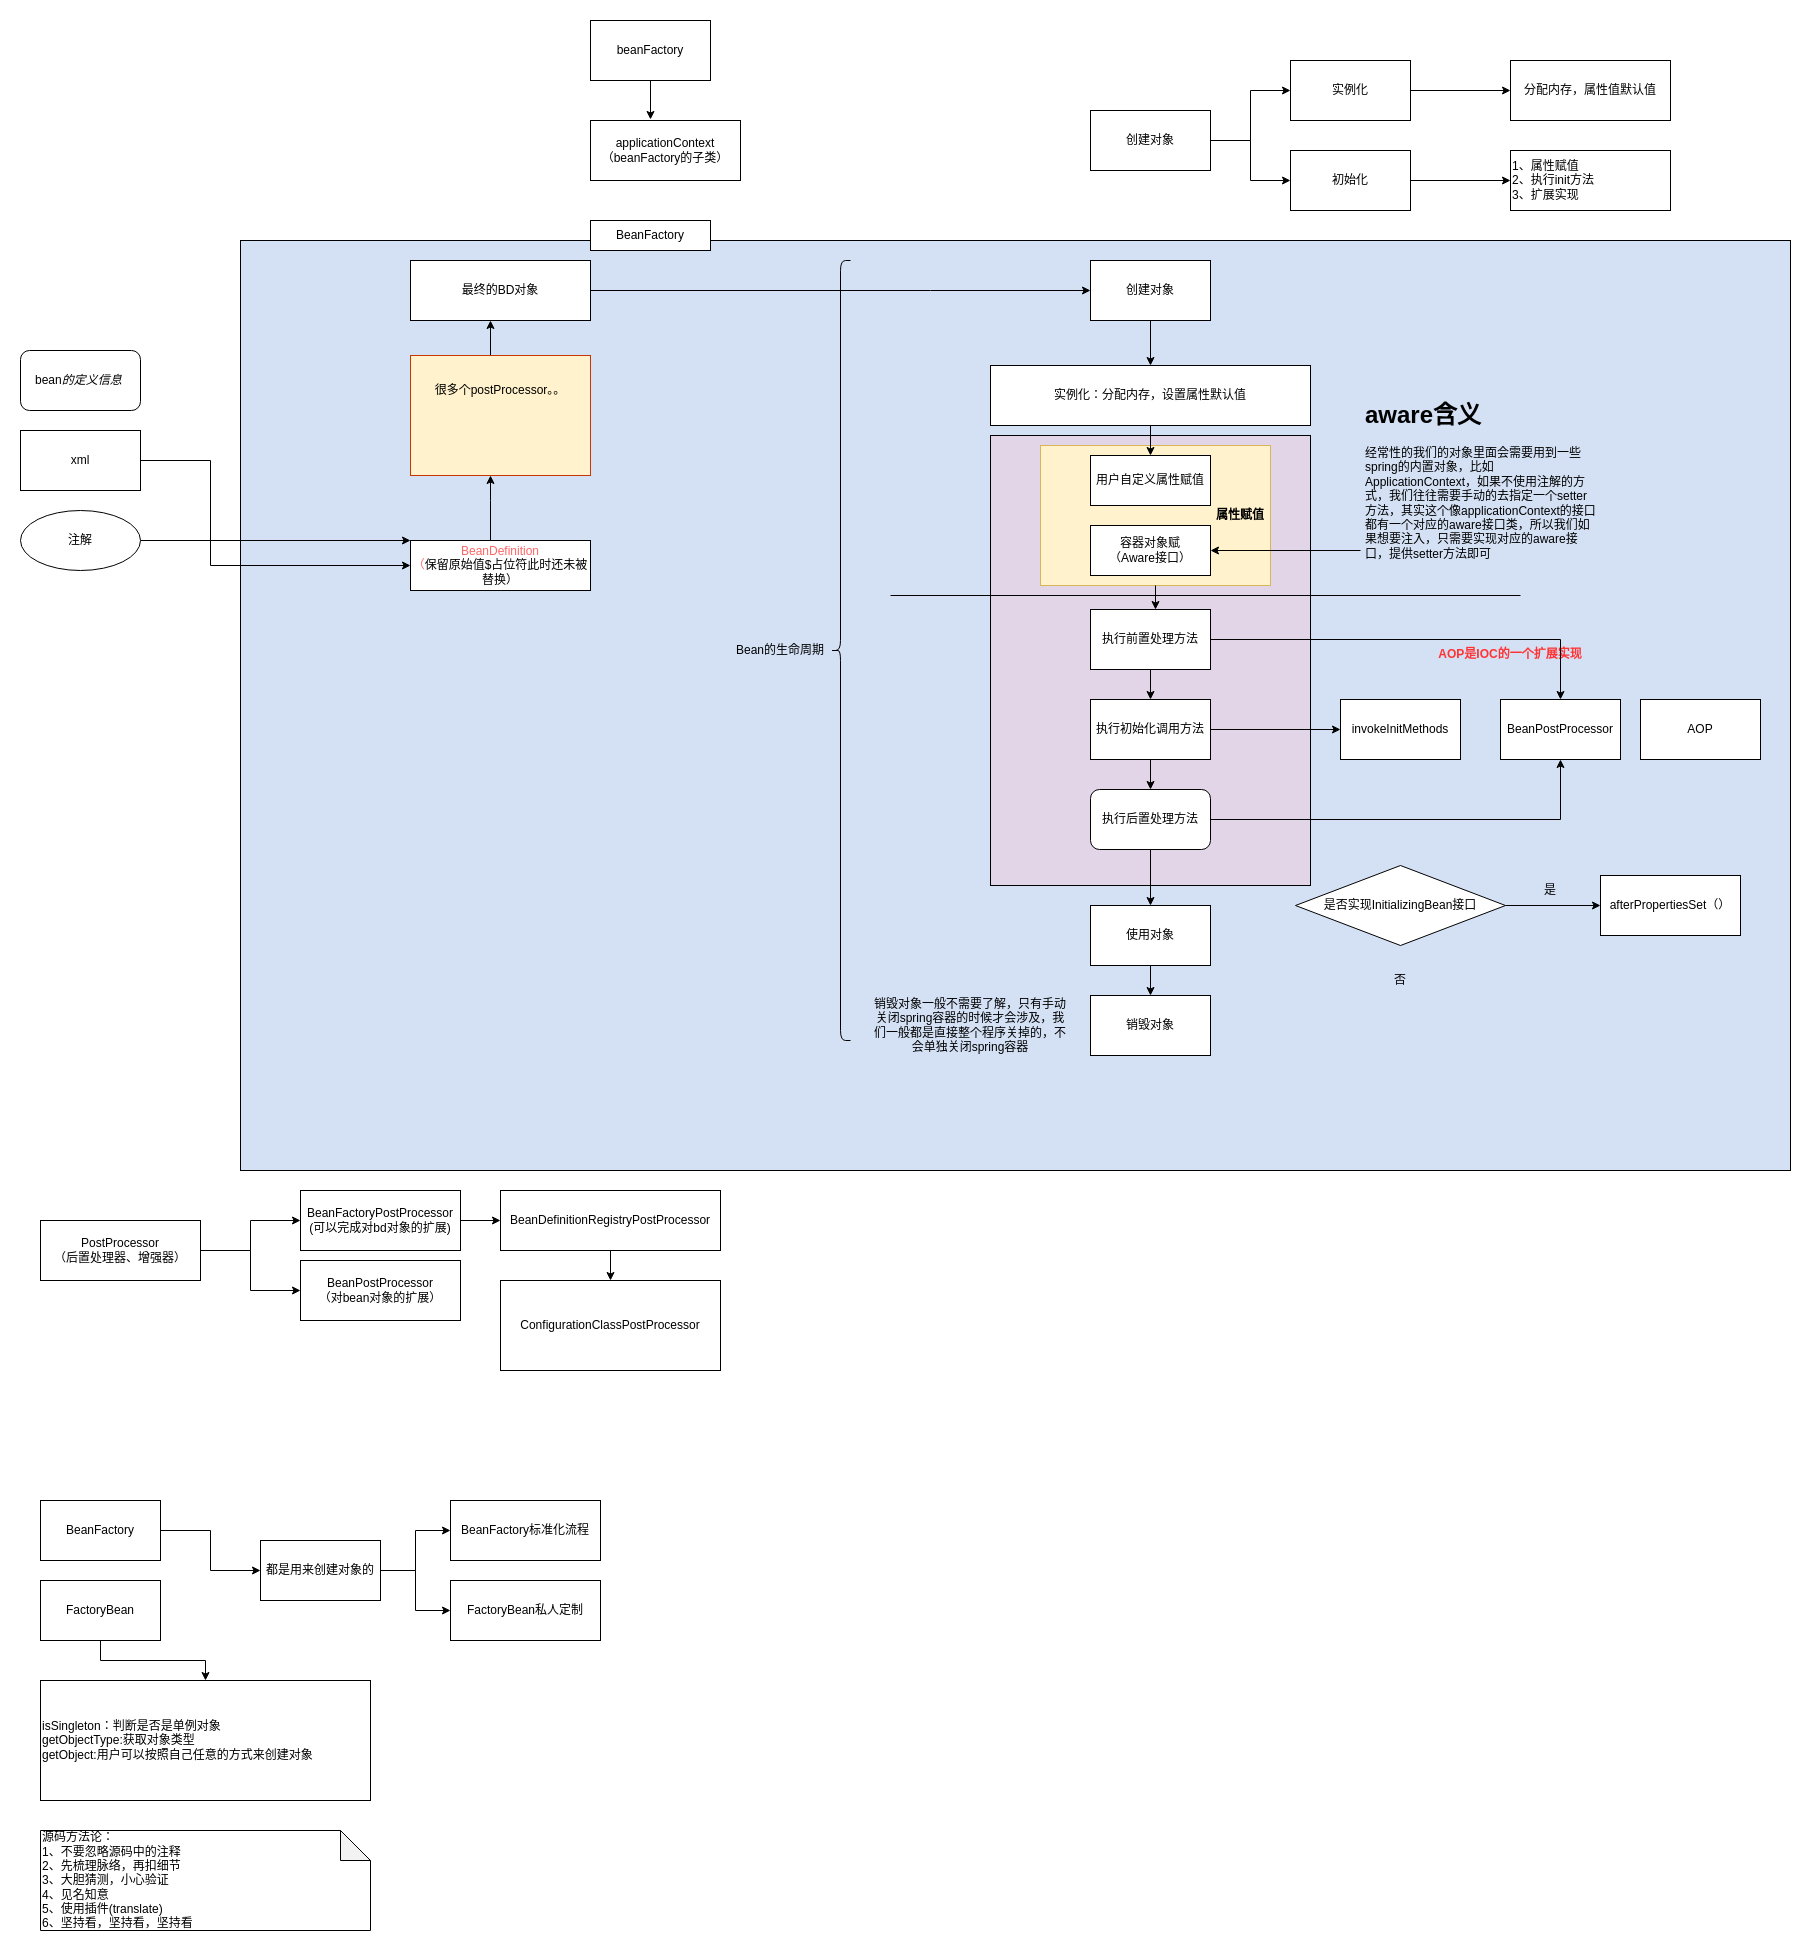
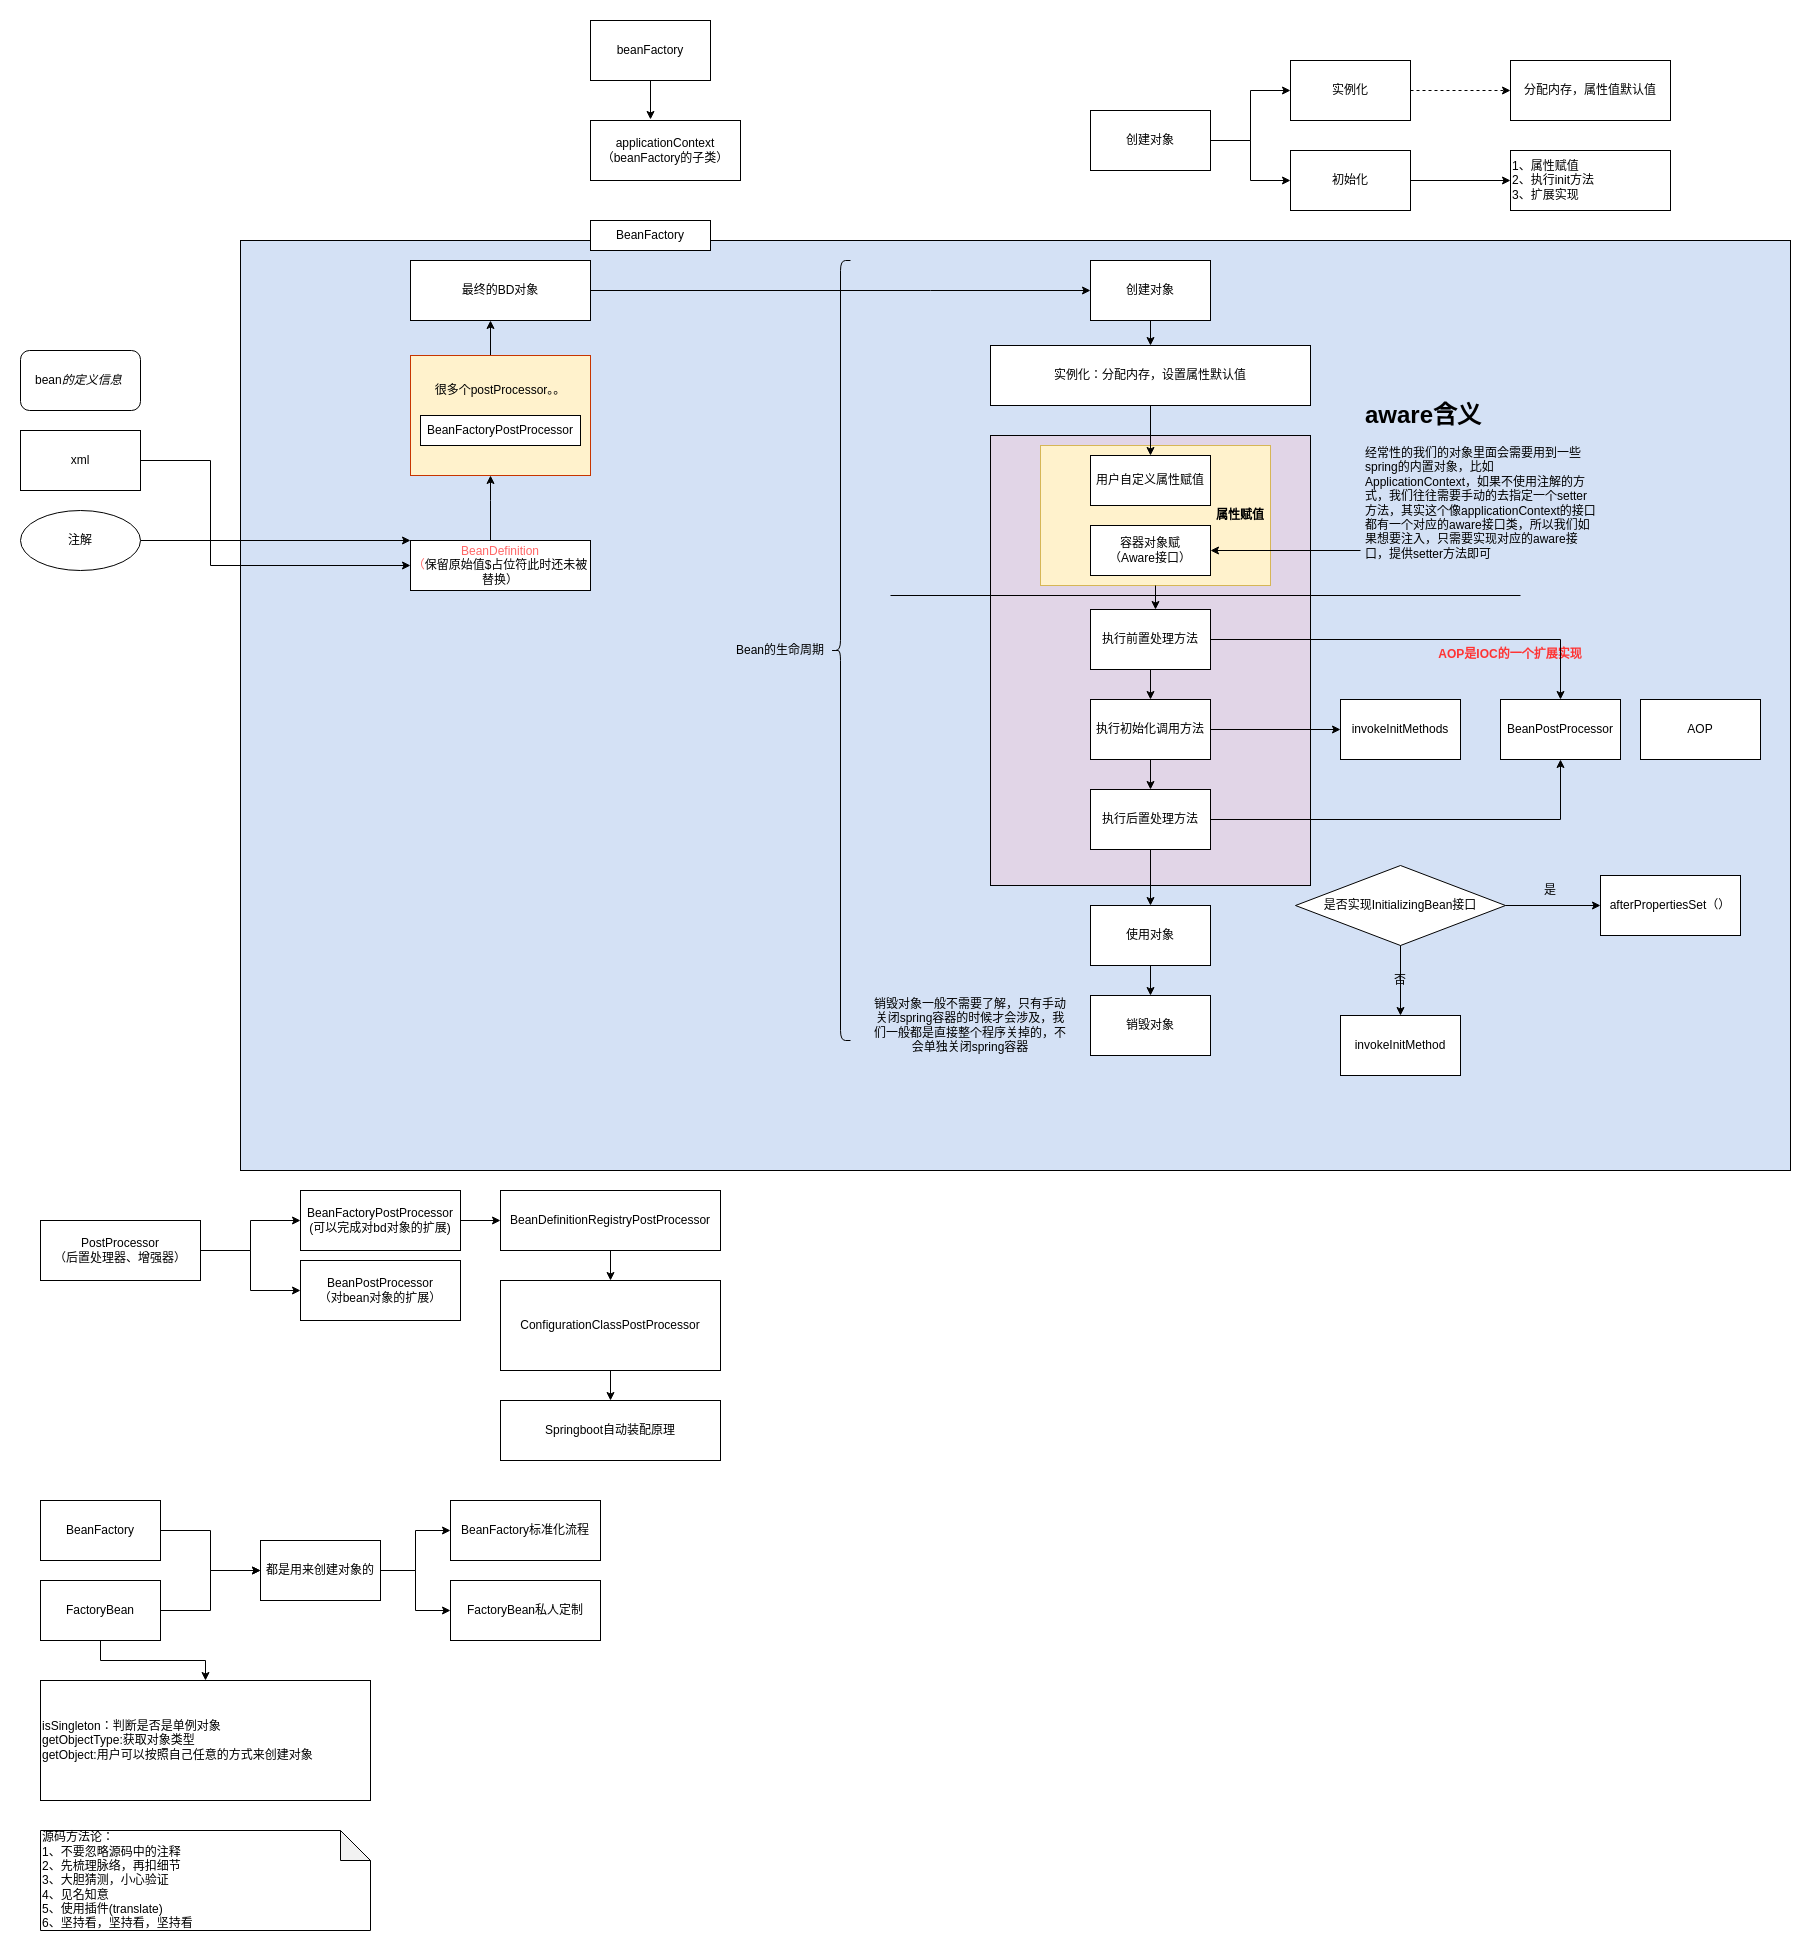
edge "实例化" -> "分配内存，属性值默认值": style solid -> dashed
node "实例化：分配内存，设置属性默认值": moved (1151, 396) -> (1151, 376)
node "BeanFactoryPostProcessor": added
node "执行后置处理方法": shape rounded rectangle -> rectangle
edge "是否实现InitializingBean接口" -> "invokeInitMethod": added
node "invokeInitMethod": added
edge "ConfigurationClassPostProcessor" -> "Springboot自动装配原理": added
node "Springboot自动装配原理": added
edge "FactoryBean" -> "都是用来创建对象的": added
